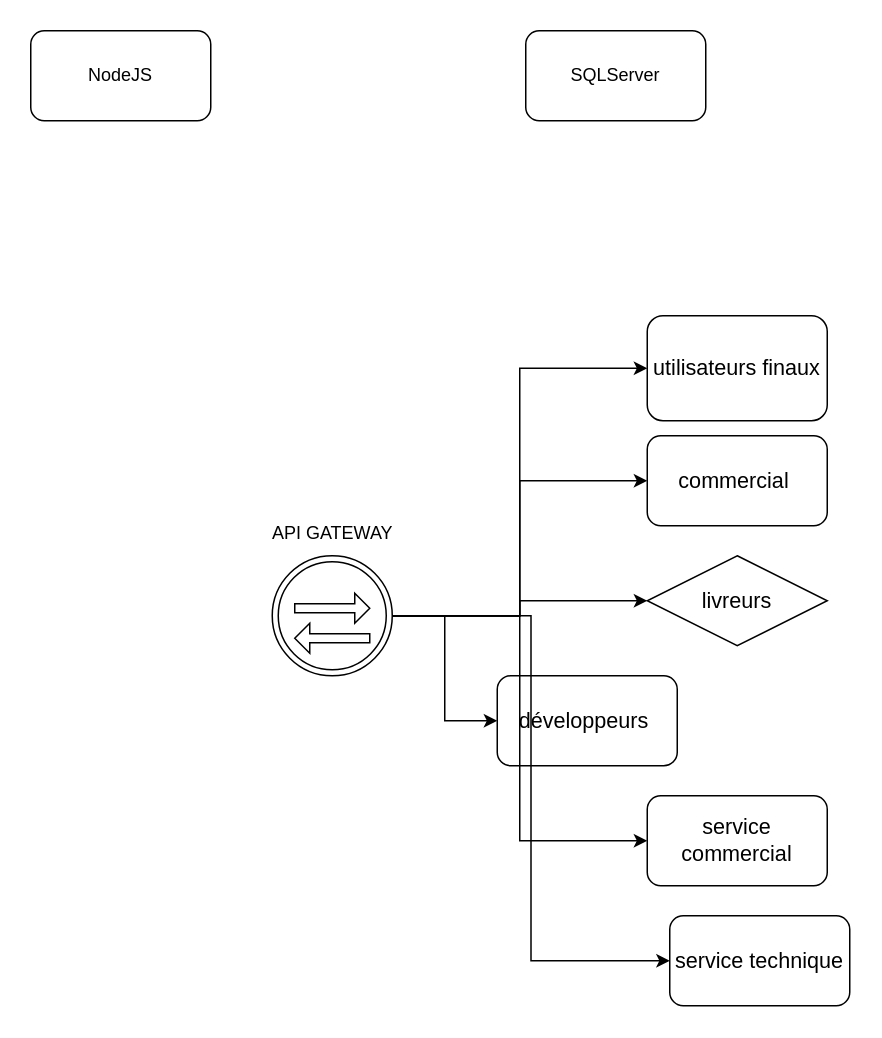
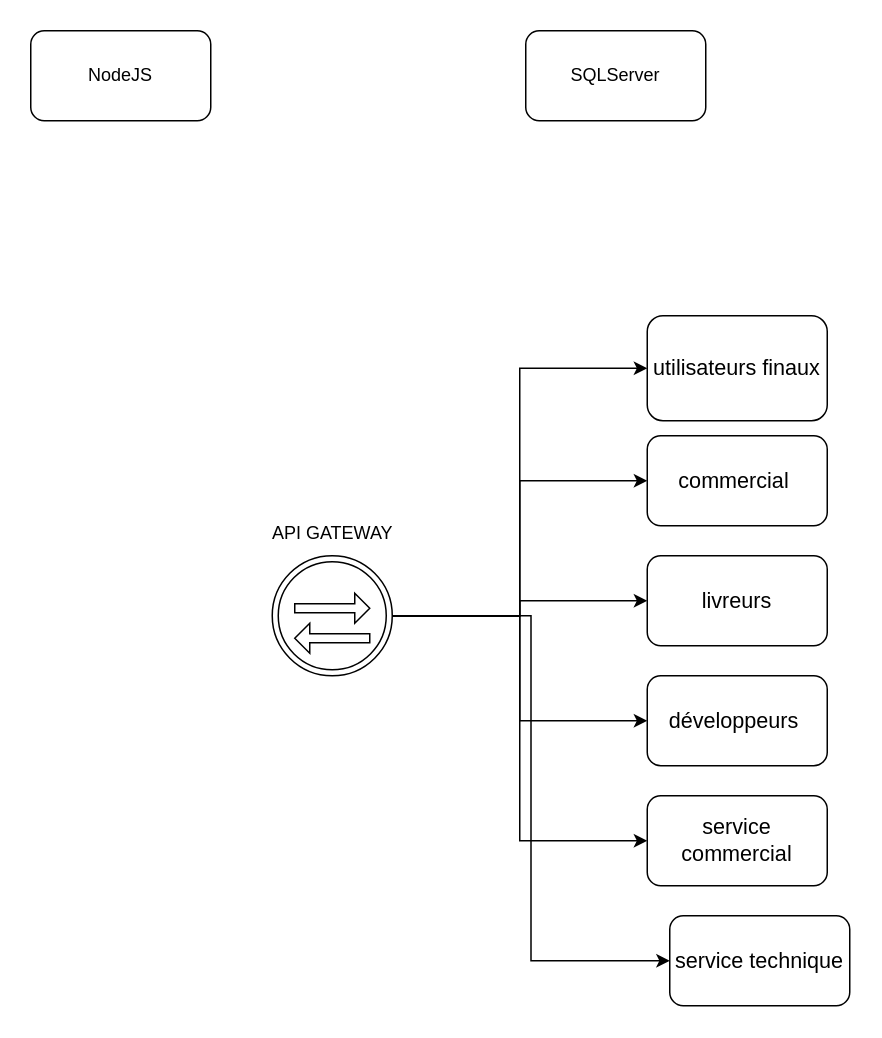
node "livreurs": shape diamond -> rounded rectangle
node "développeurs": moved (587, 721) -> (737, 721)
